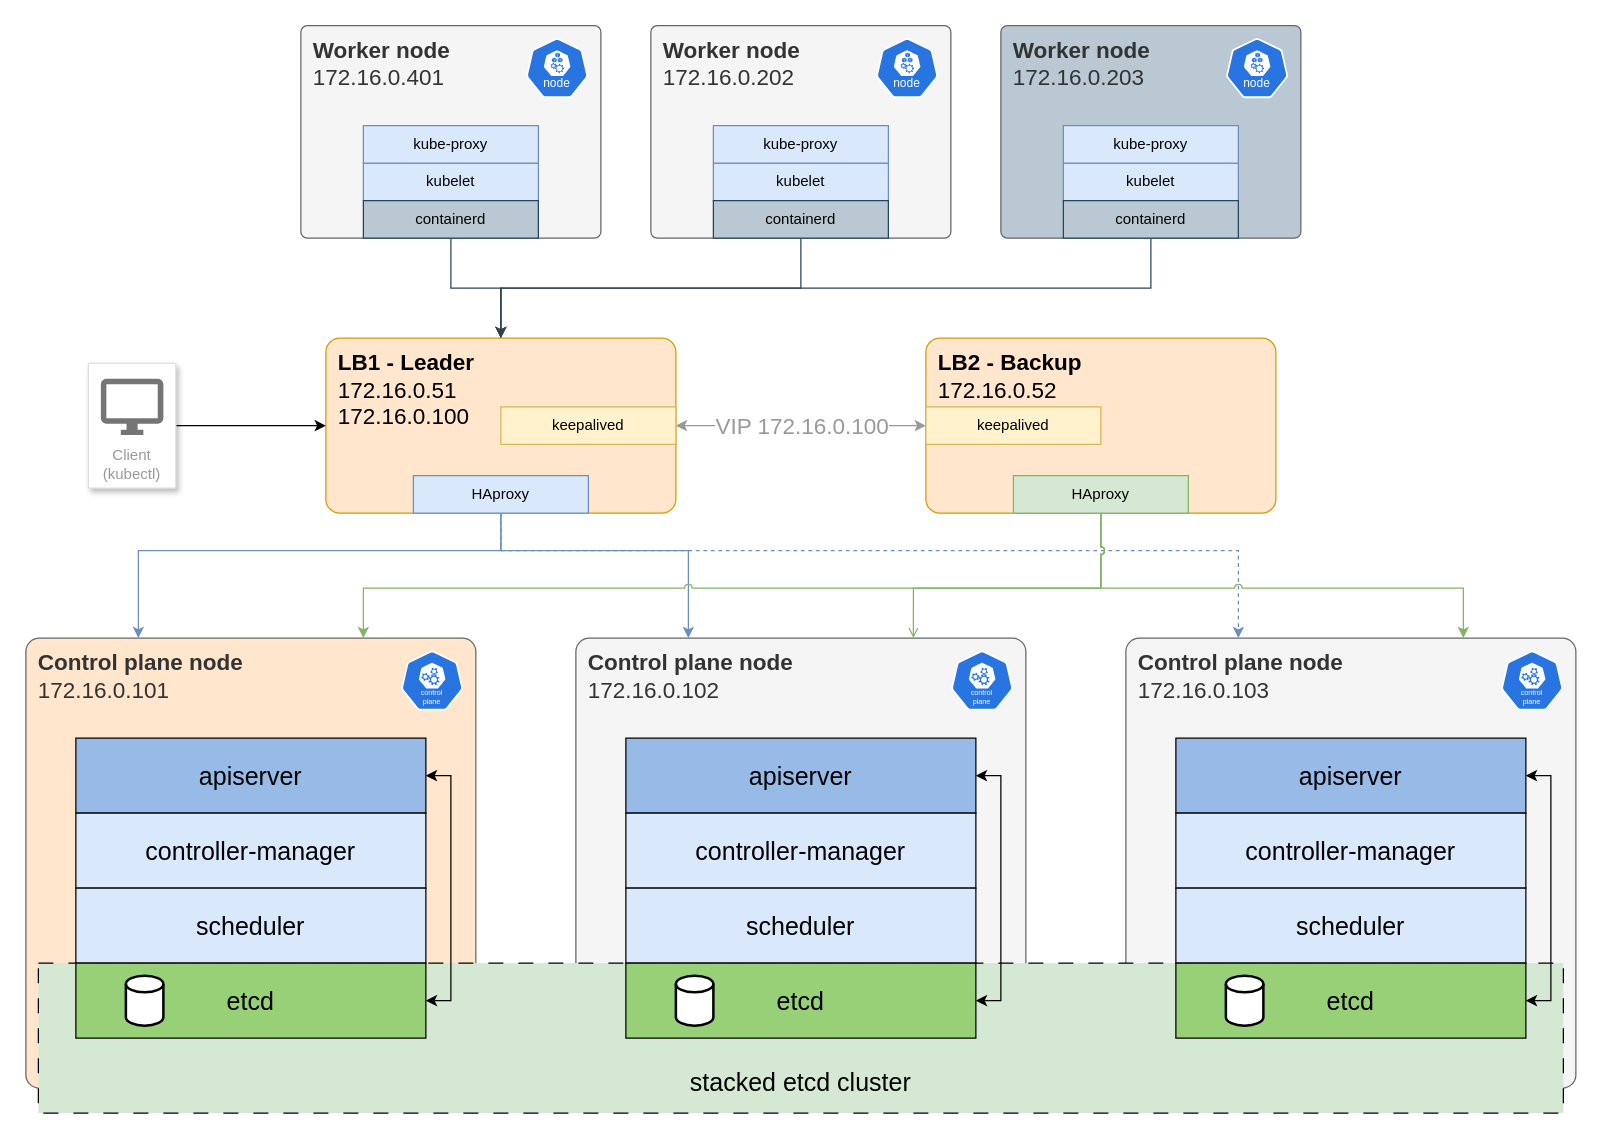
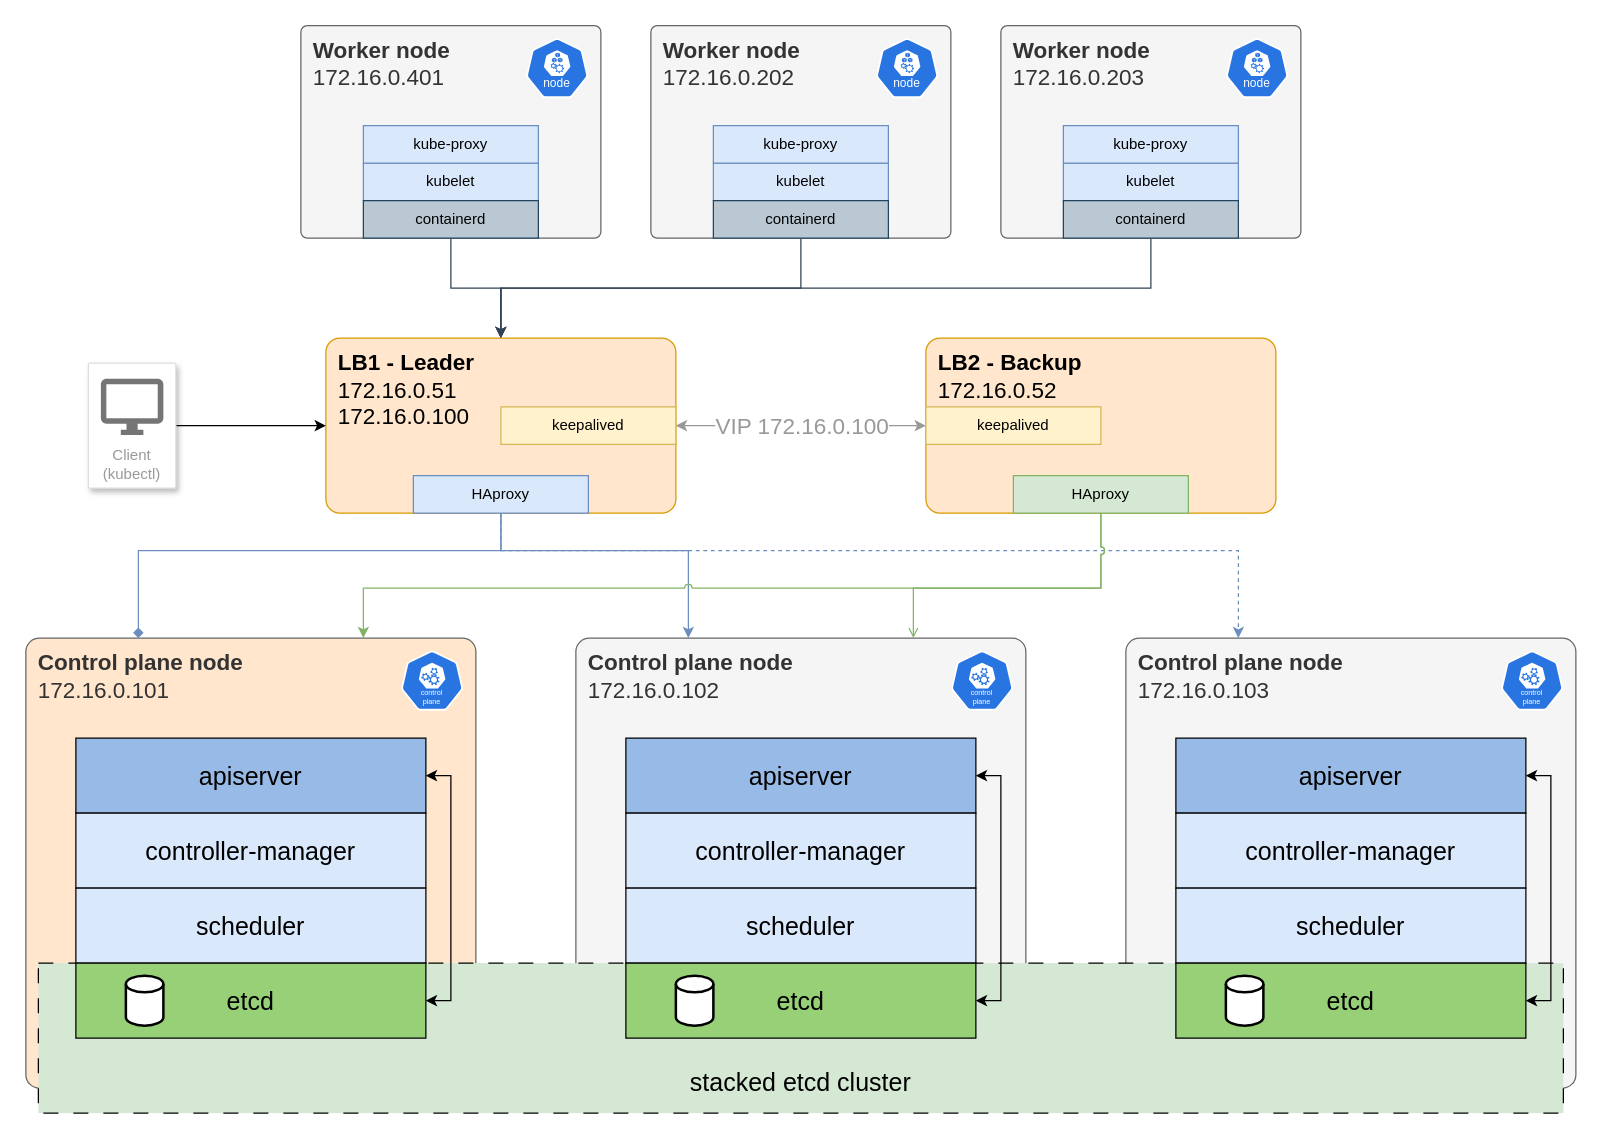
node "Worker node 172.16.0.203": fillcolor #bac8d3 -> #f5f5f5
edge "LB2 - Backup 172.16.0.52" -> "Control plane node 172.16.0.103": removed
edge "LB1 - Leader 172.16.0.51 172.16.0.100" -> "Control plane node 172.16.0.101": arrowhead classic -> diamond
